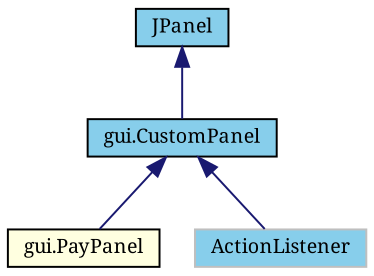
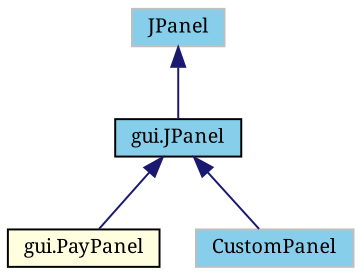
node "JPanel": color black -> grey75
node "gui.CustomPanel": label "gui.CustomPanel" -> "gui.JPanel"
node "ActionListener": label "ActionListener" -> "CustomPanel"
